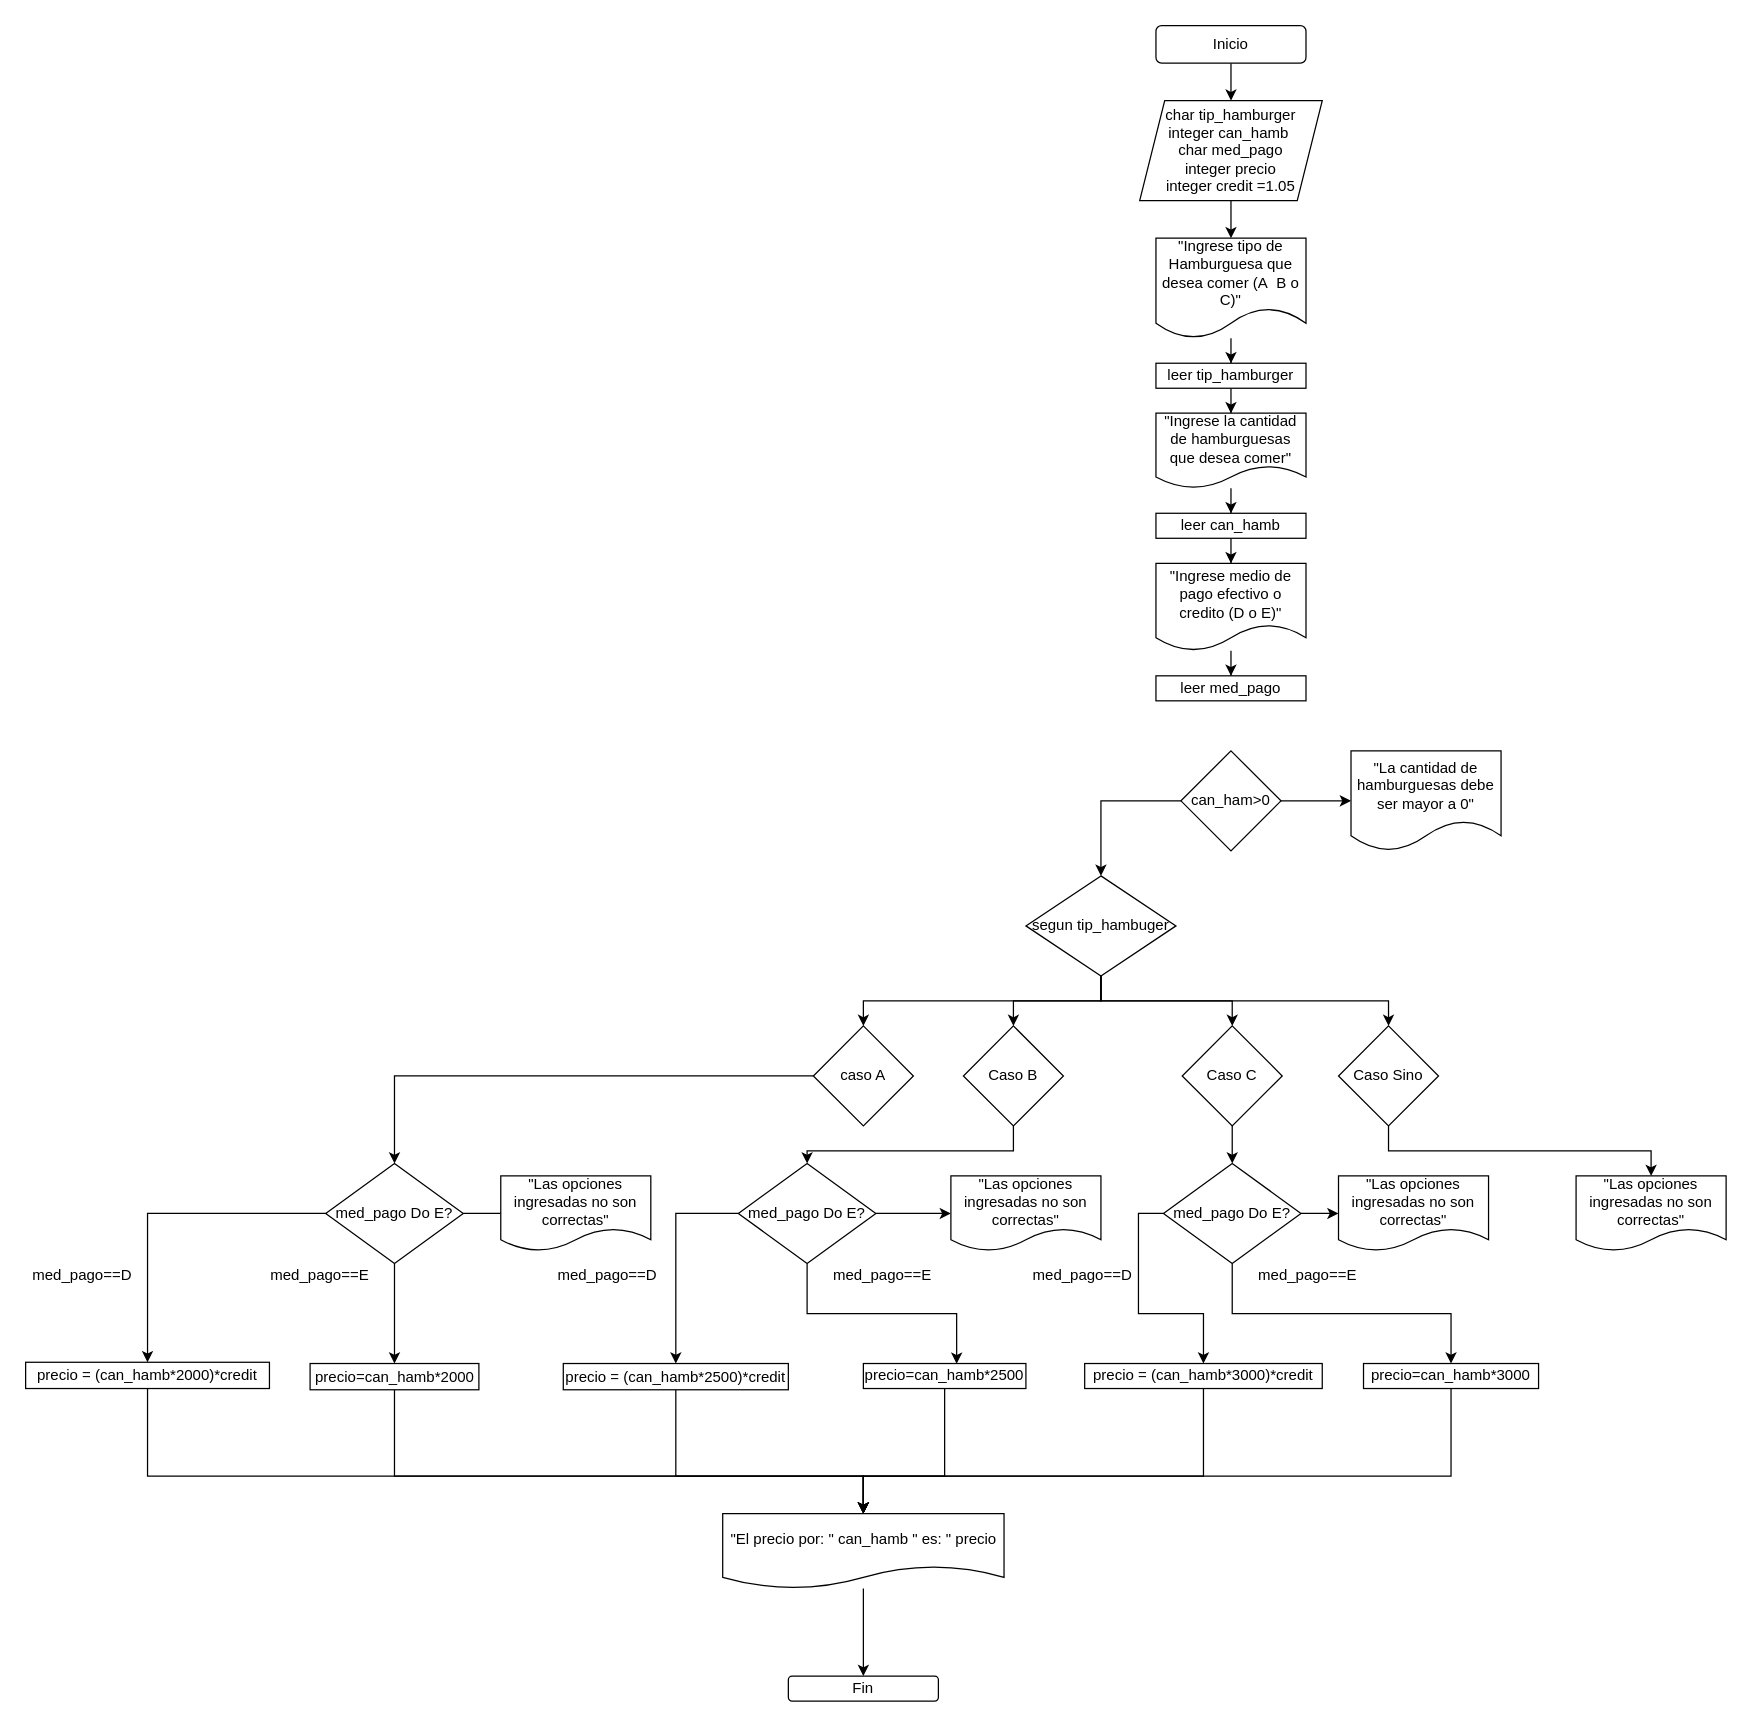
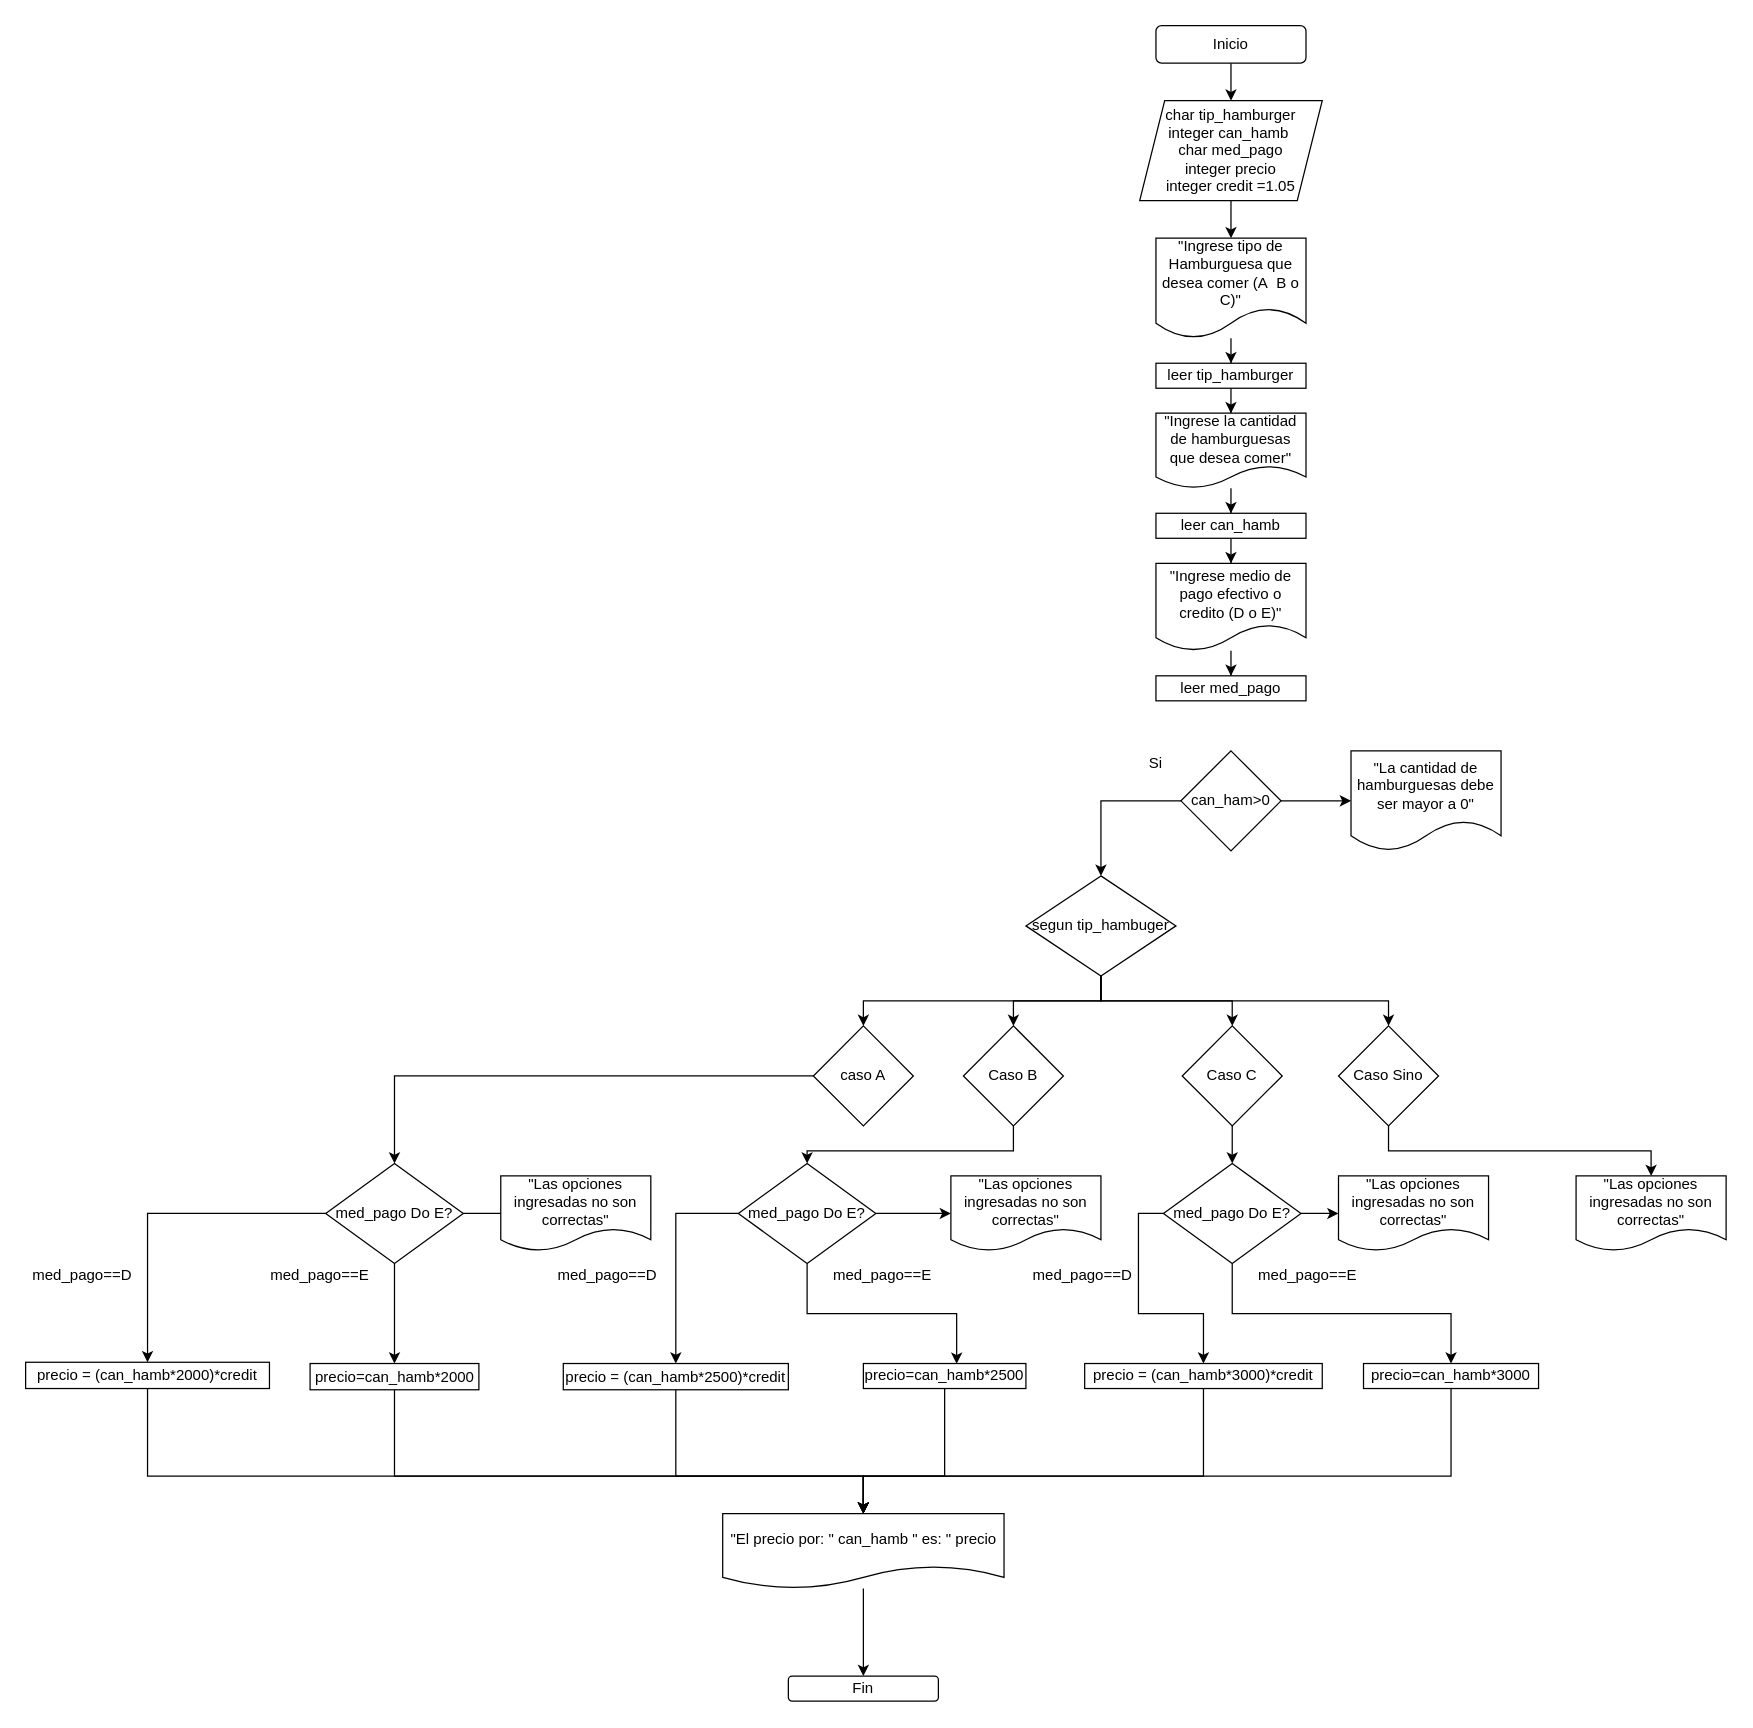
node "Si": added
